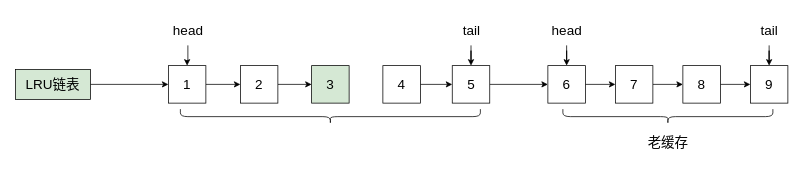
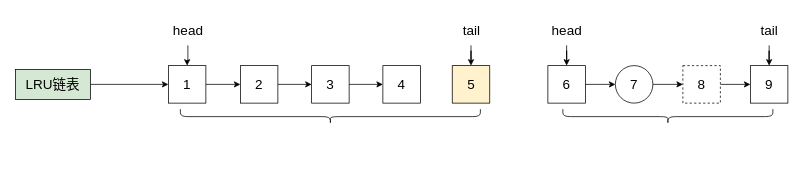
node "3": fillcolor #d5e8d4 -> #ffffff
edge "3" -> "4": added
edge "4" -> "5": removed
node "5": fillcolor #ffffff -> #fff2cc
edge "5" -> "6": removed
node "7": shape rectangle -> ellipse
node "8": style solid -> dashed
node "老缓存": removed
